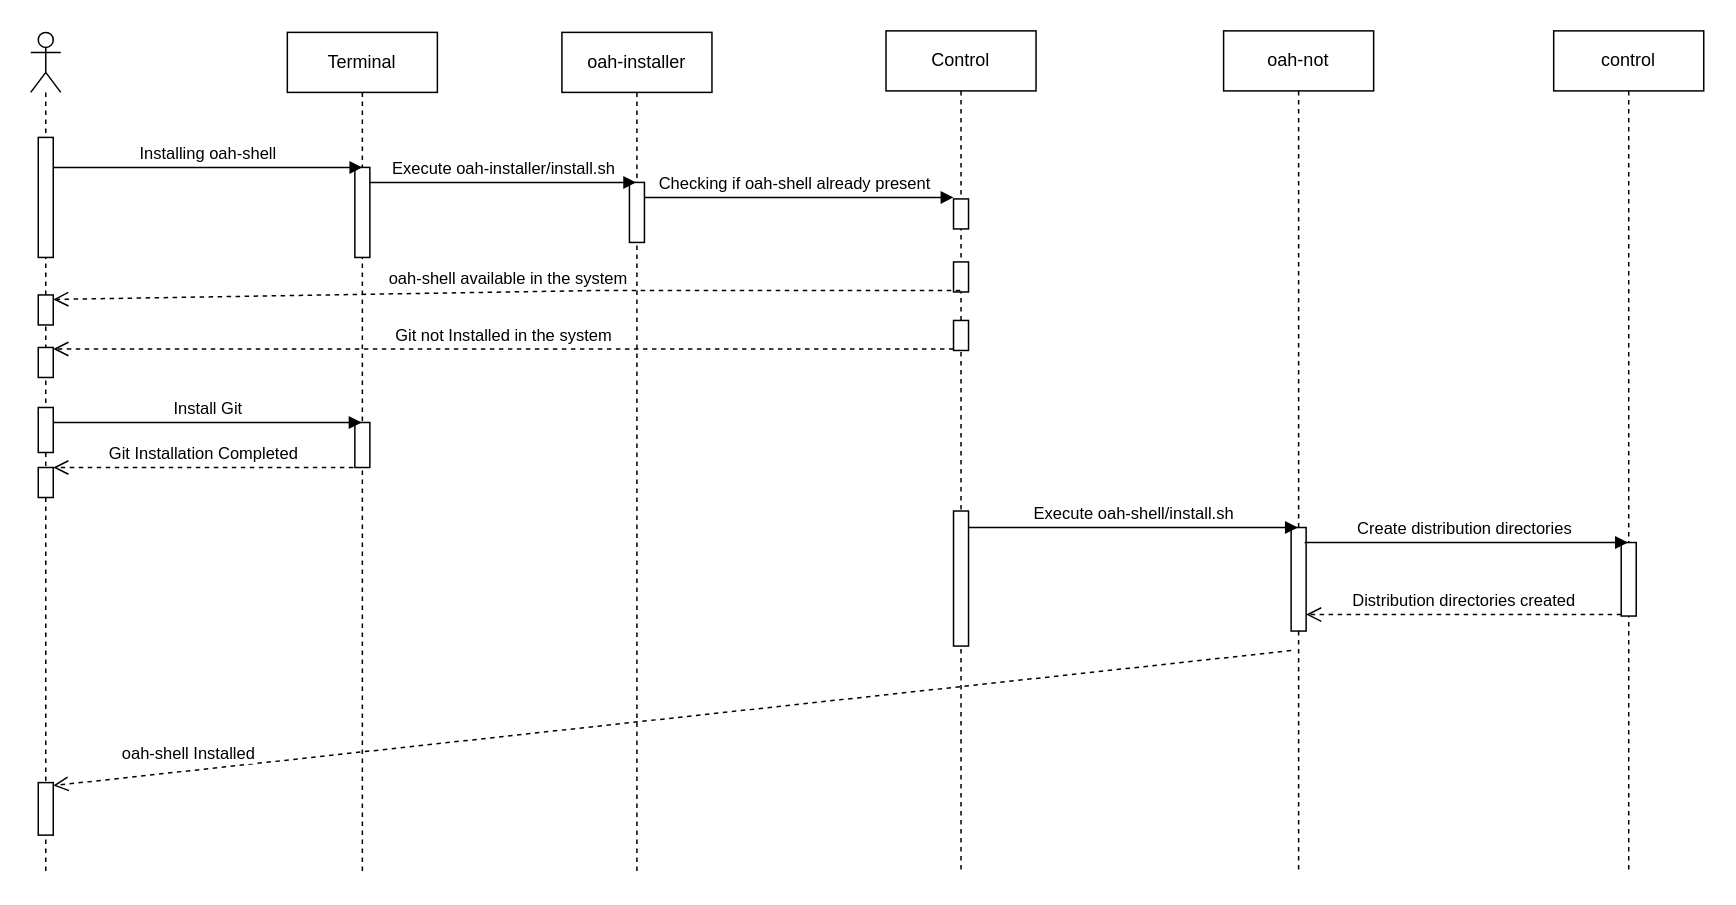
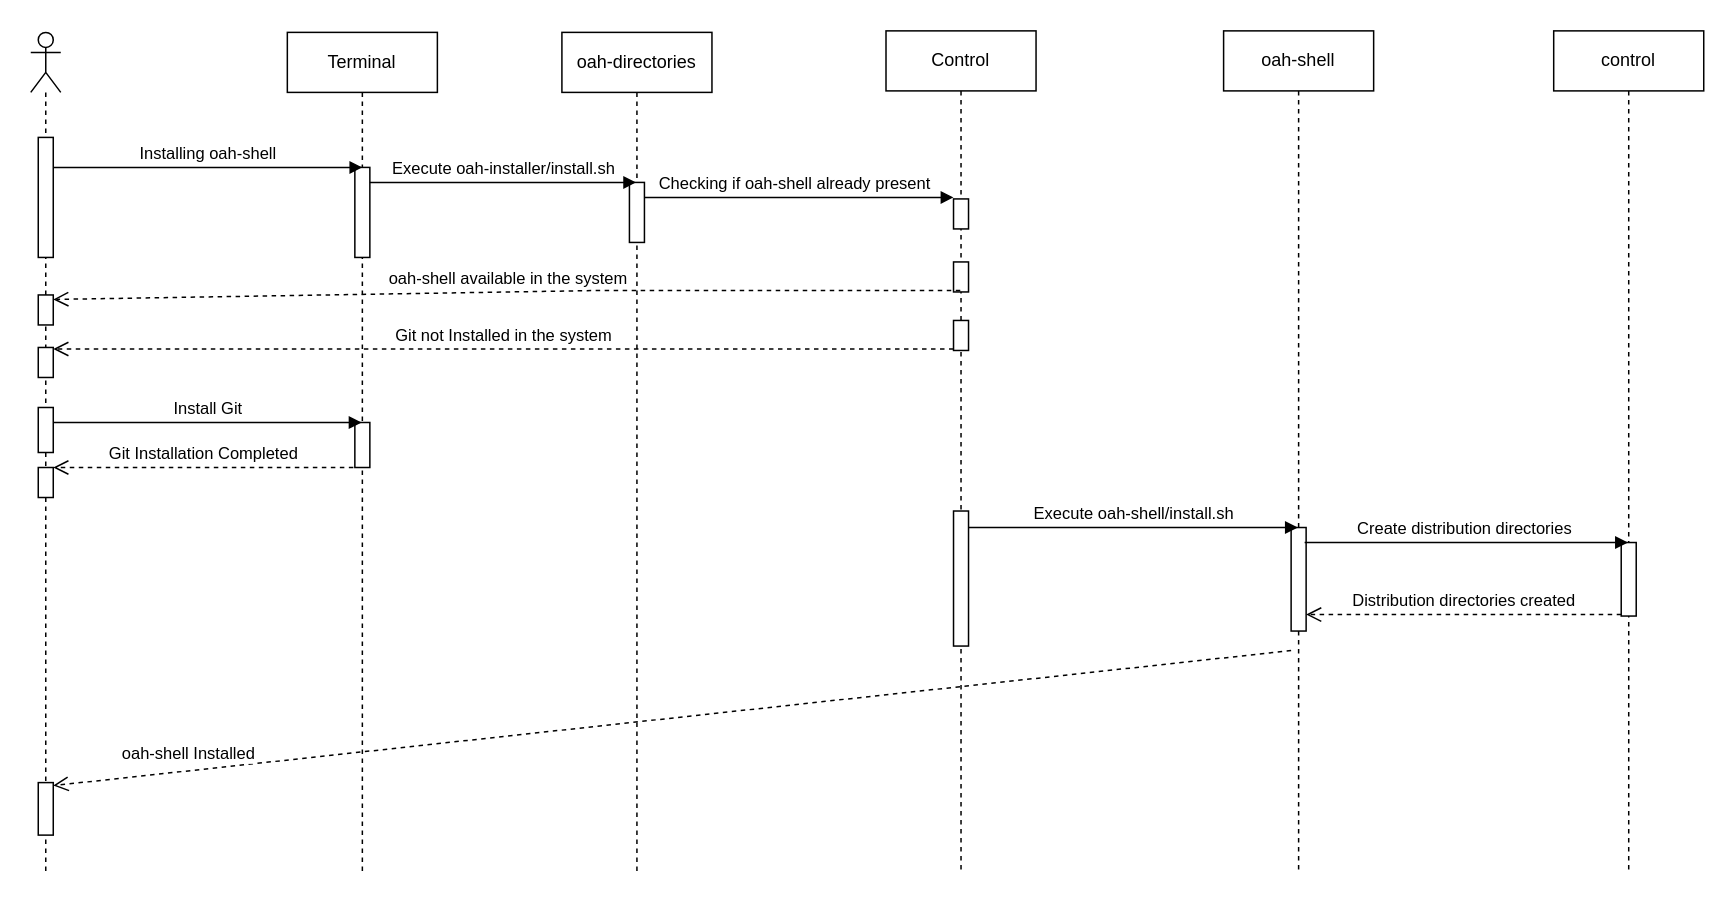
node "oah-not": label "oah-not" -> "oah-shell"
node "oah-installer": label "oah-installer" -> "oah-directories"
